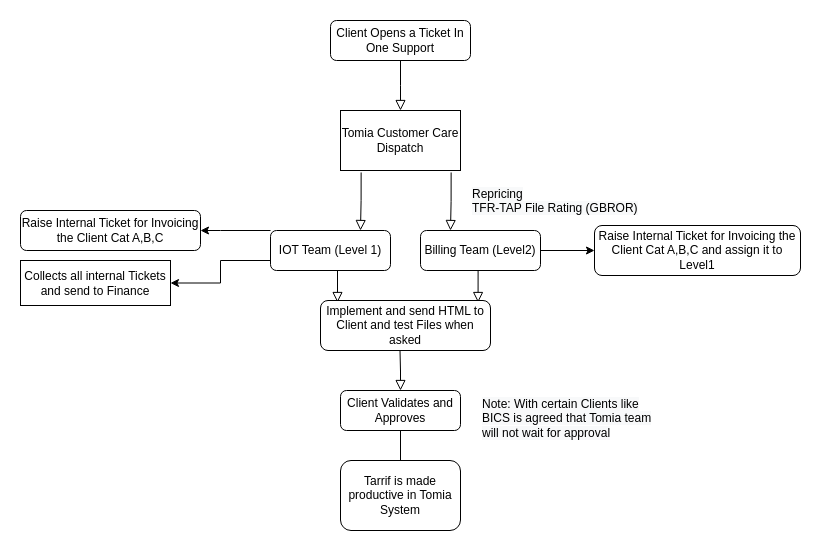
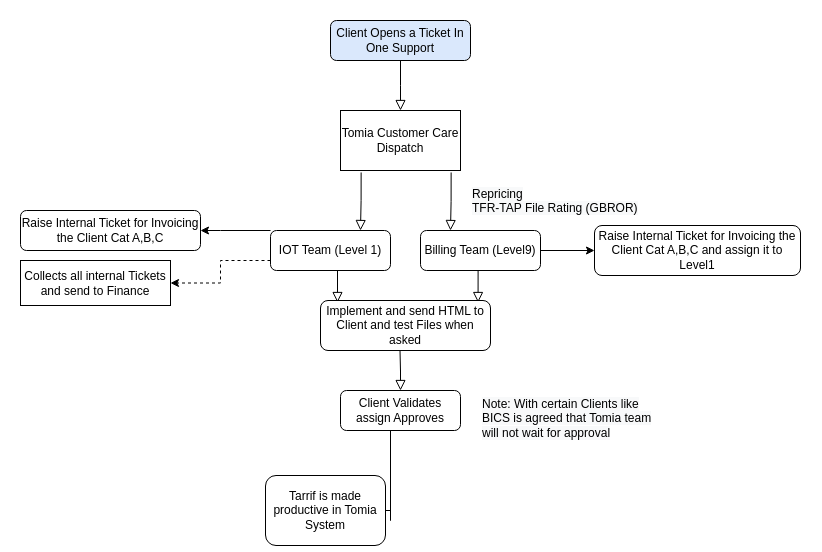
node "Client Opens a Ticket In One Support": fillcolor #ffffff -> #dae8fc
node "Billing Team (Level2)": label "Billing Team (Level2)" -> "Billing Team (Level9)"
edge "IOT Team (Level 1)" -> "Collects all internal Tickets and send to Finance": style solid -> dashed
node "Client Validates and Approves": label "Client Validates and Approves" -> "Client Validates assign Approves"
node "Tarrif is made productive in Tomia System": moved (401, 496) -> (326, 511)
